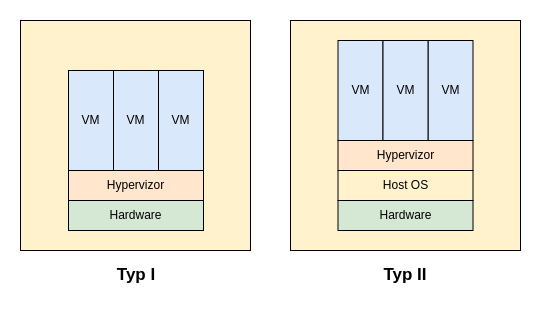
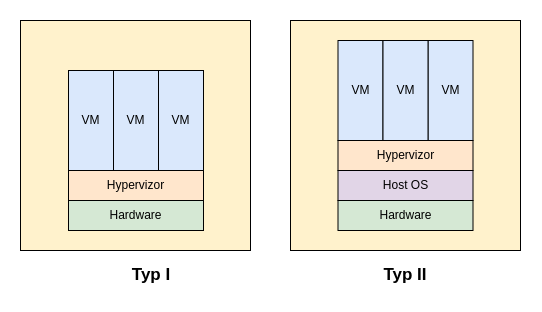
node "Host OS": fillcolor #fff2cc -> #e1d5e7
node "Typ I": moved (136, 276) -> (151, 276)
